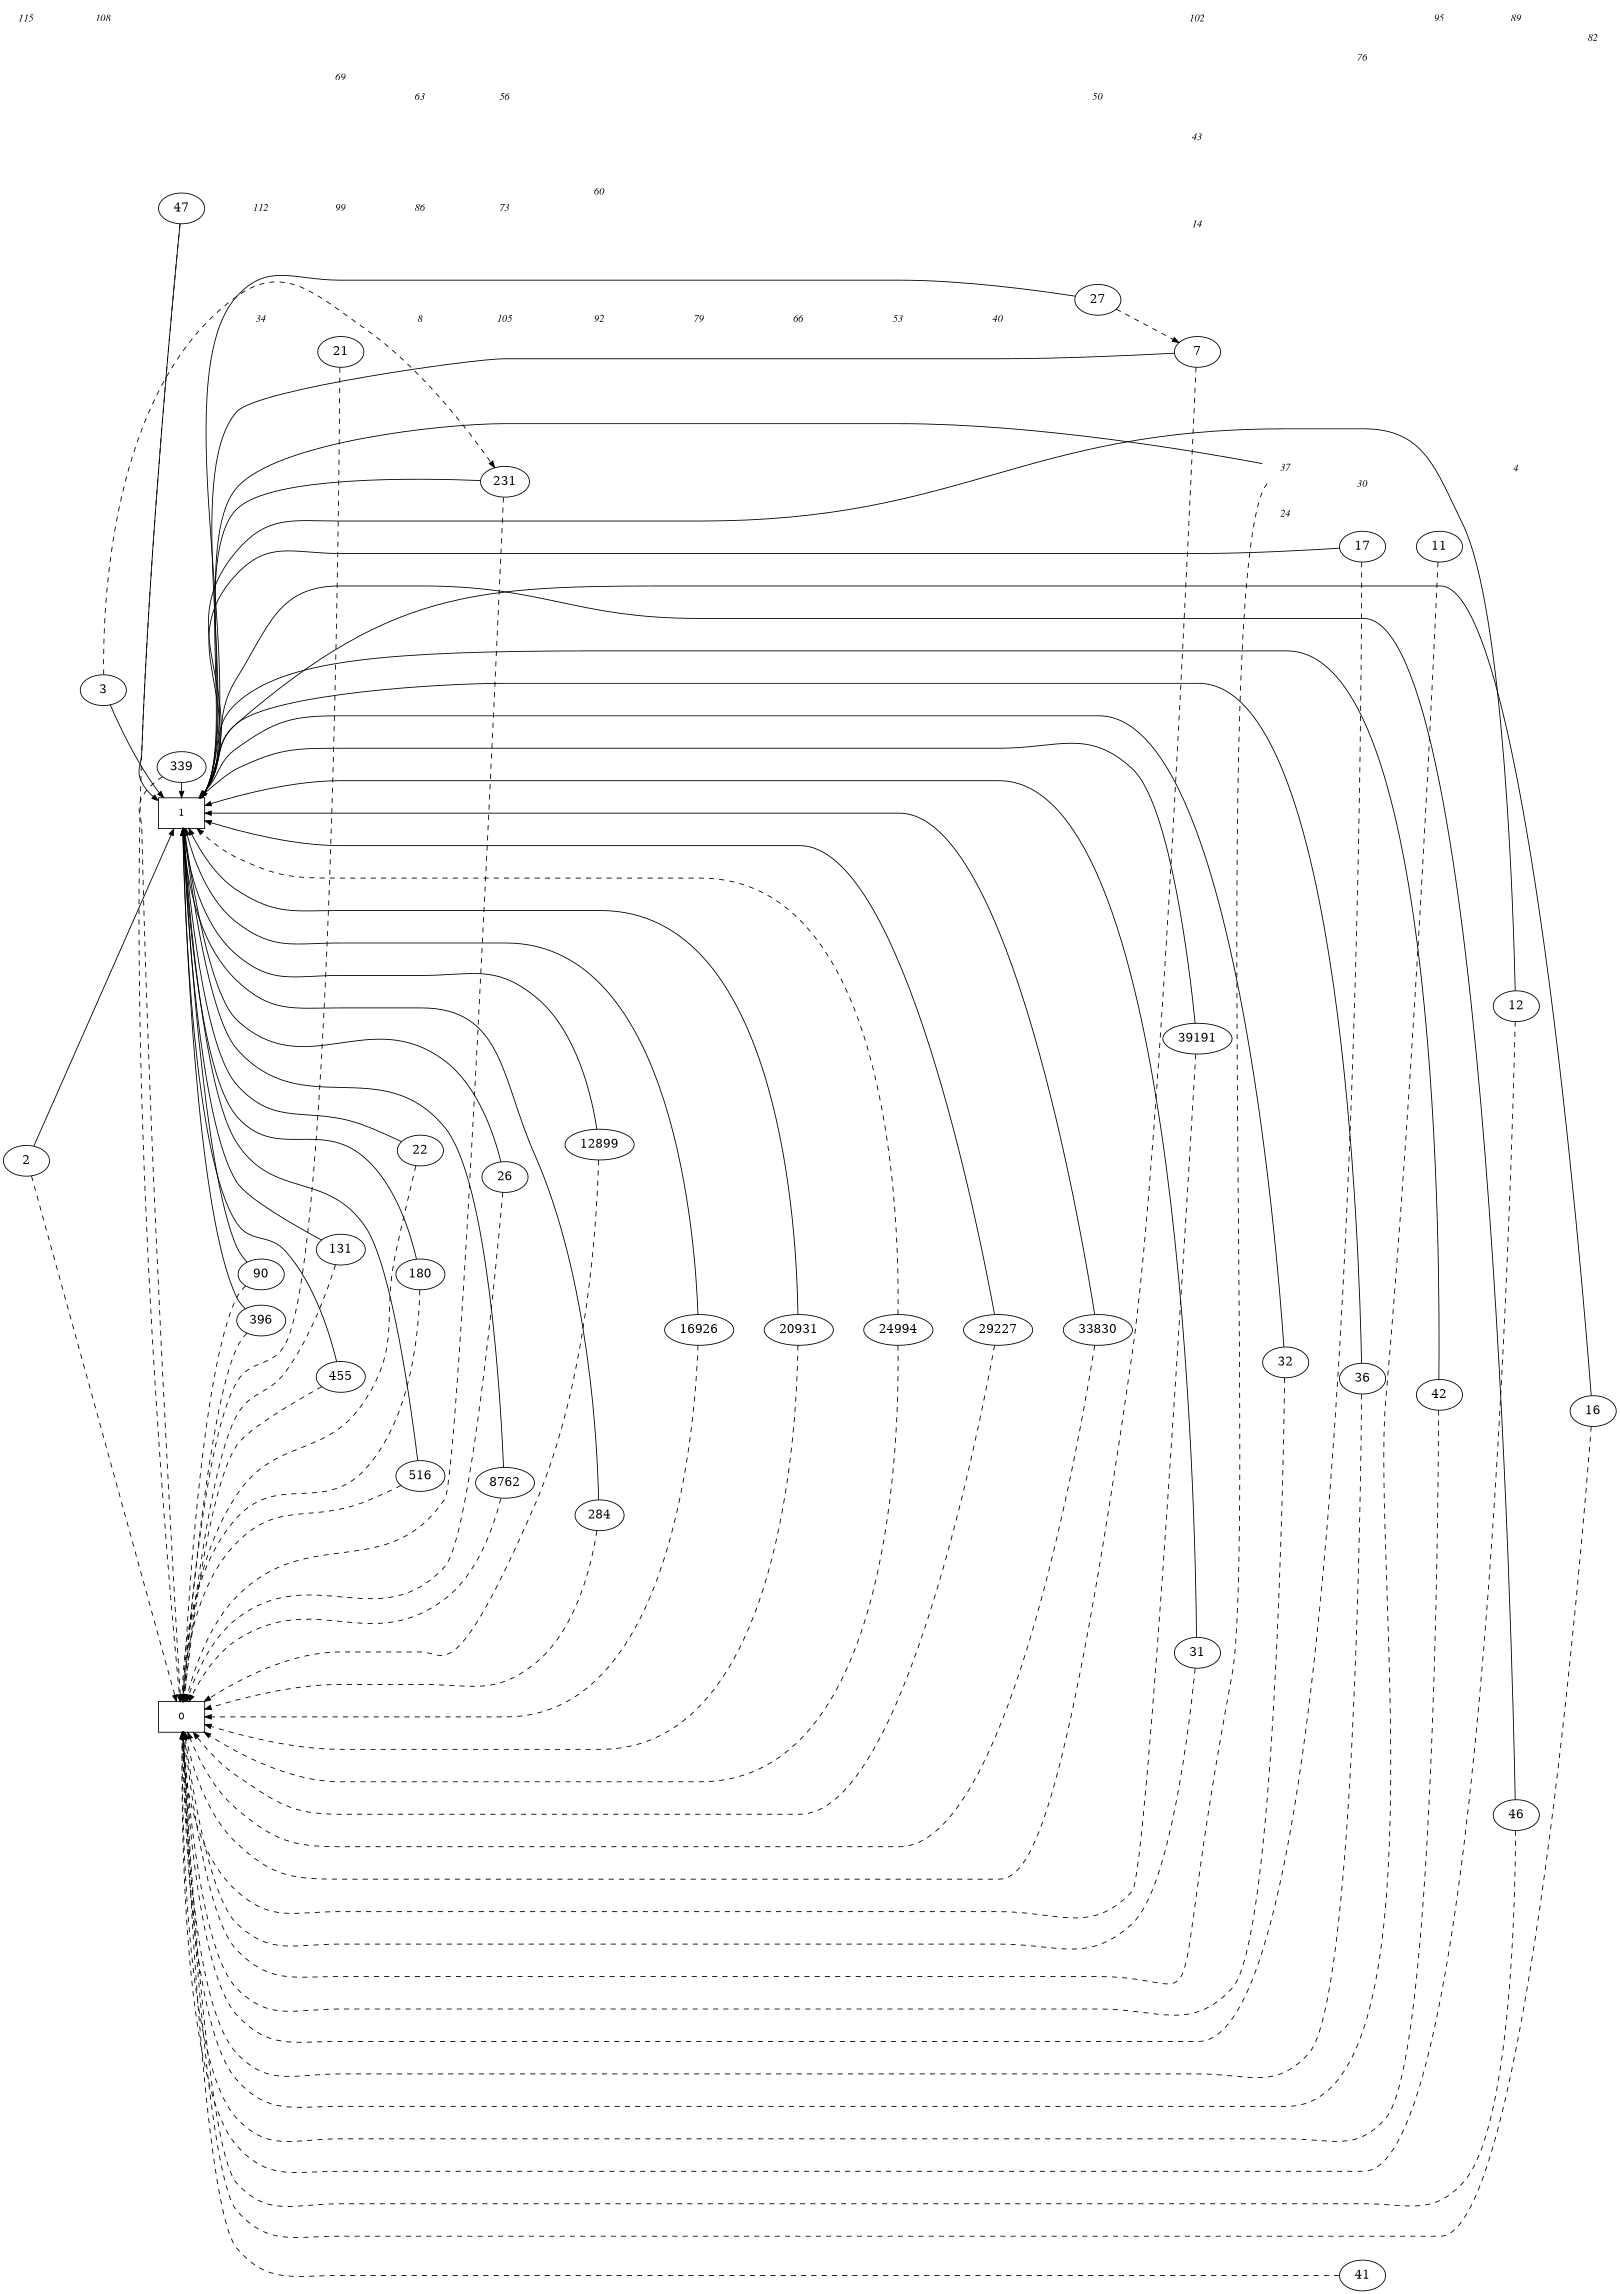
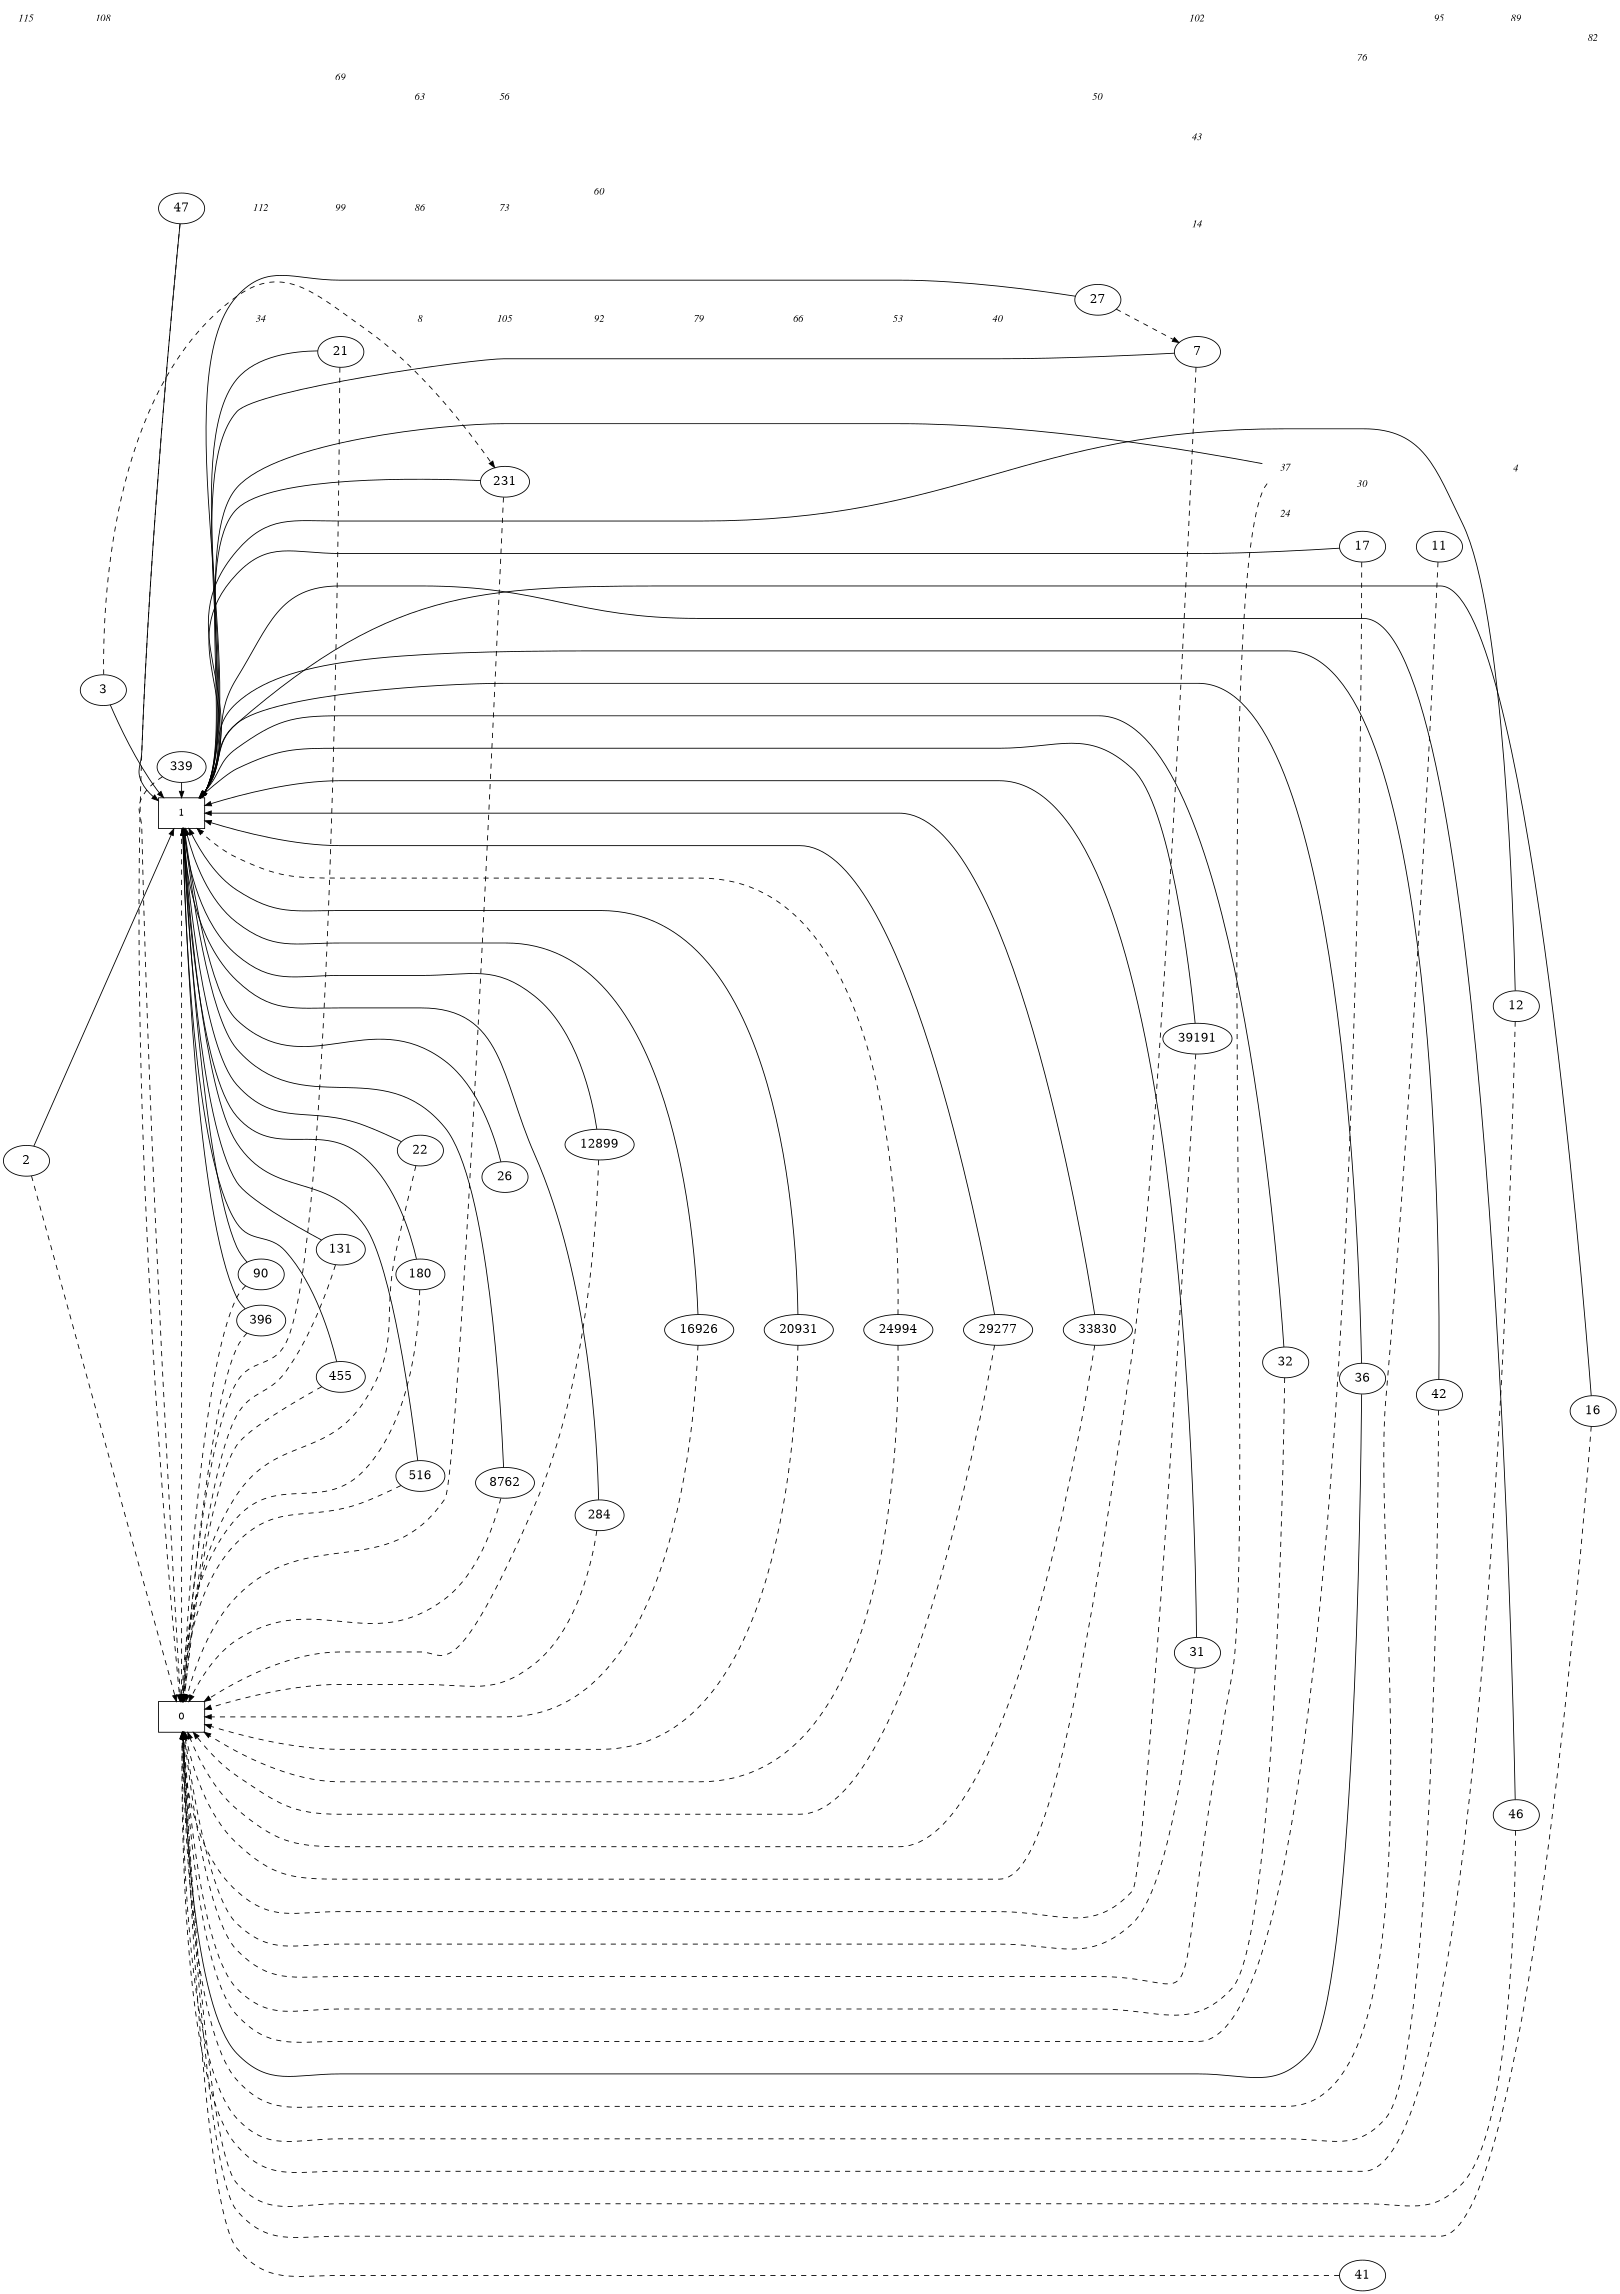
edge "21" -> "1": added
node "29227": label "29227" -> "29277"
edge "26" -> "0": now "1" -> "0"
edge "36" -> "0": style dashed -> solid
